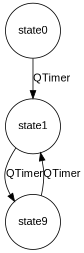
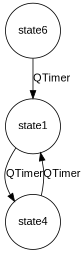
node "state0": label "state0" -> "state6"
node "state9": label "state9" -> "state4"
